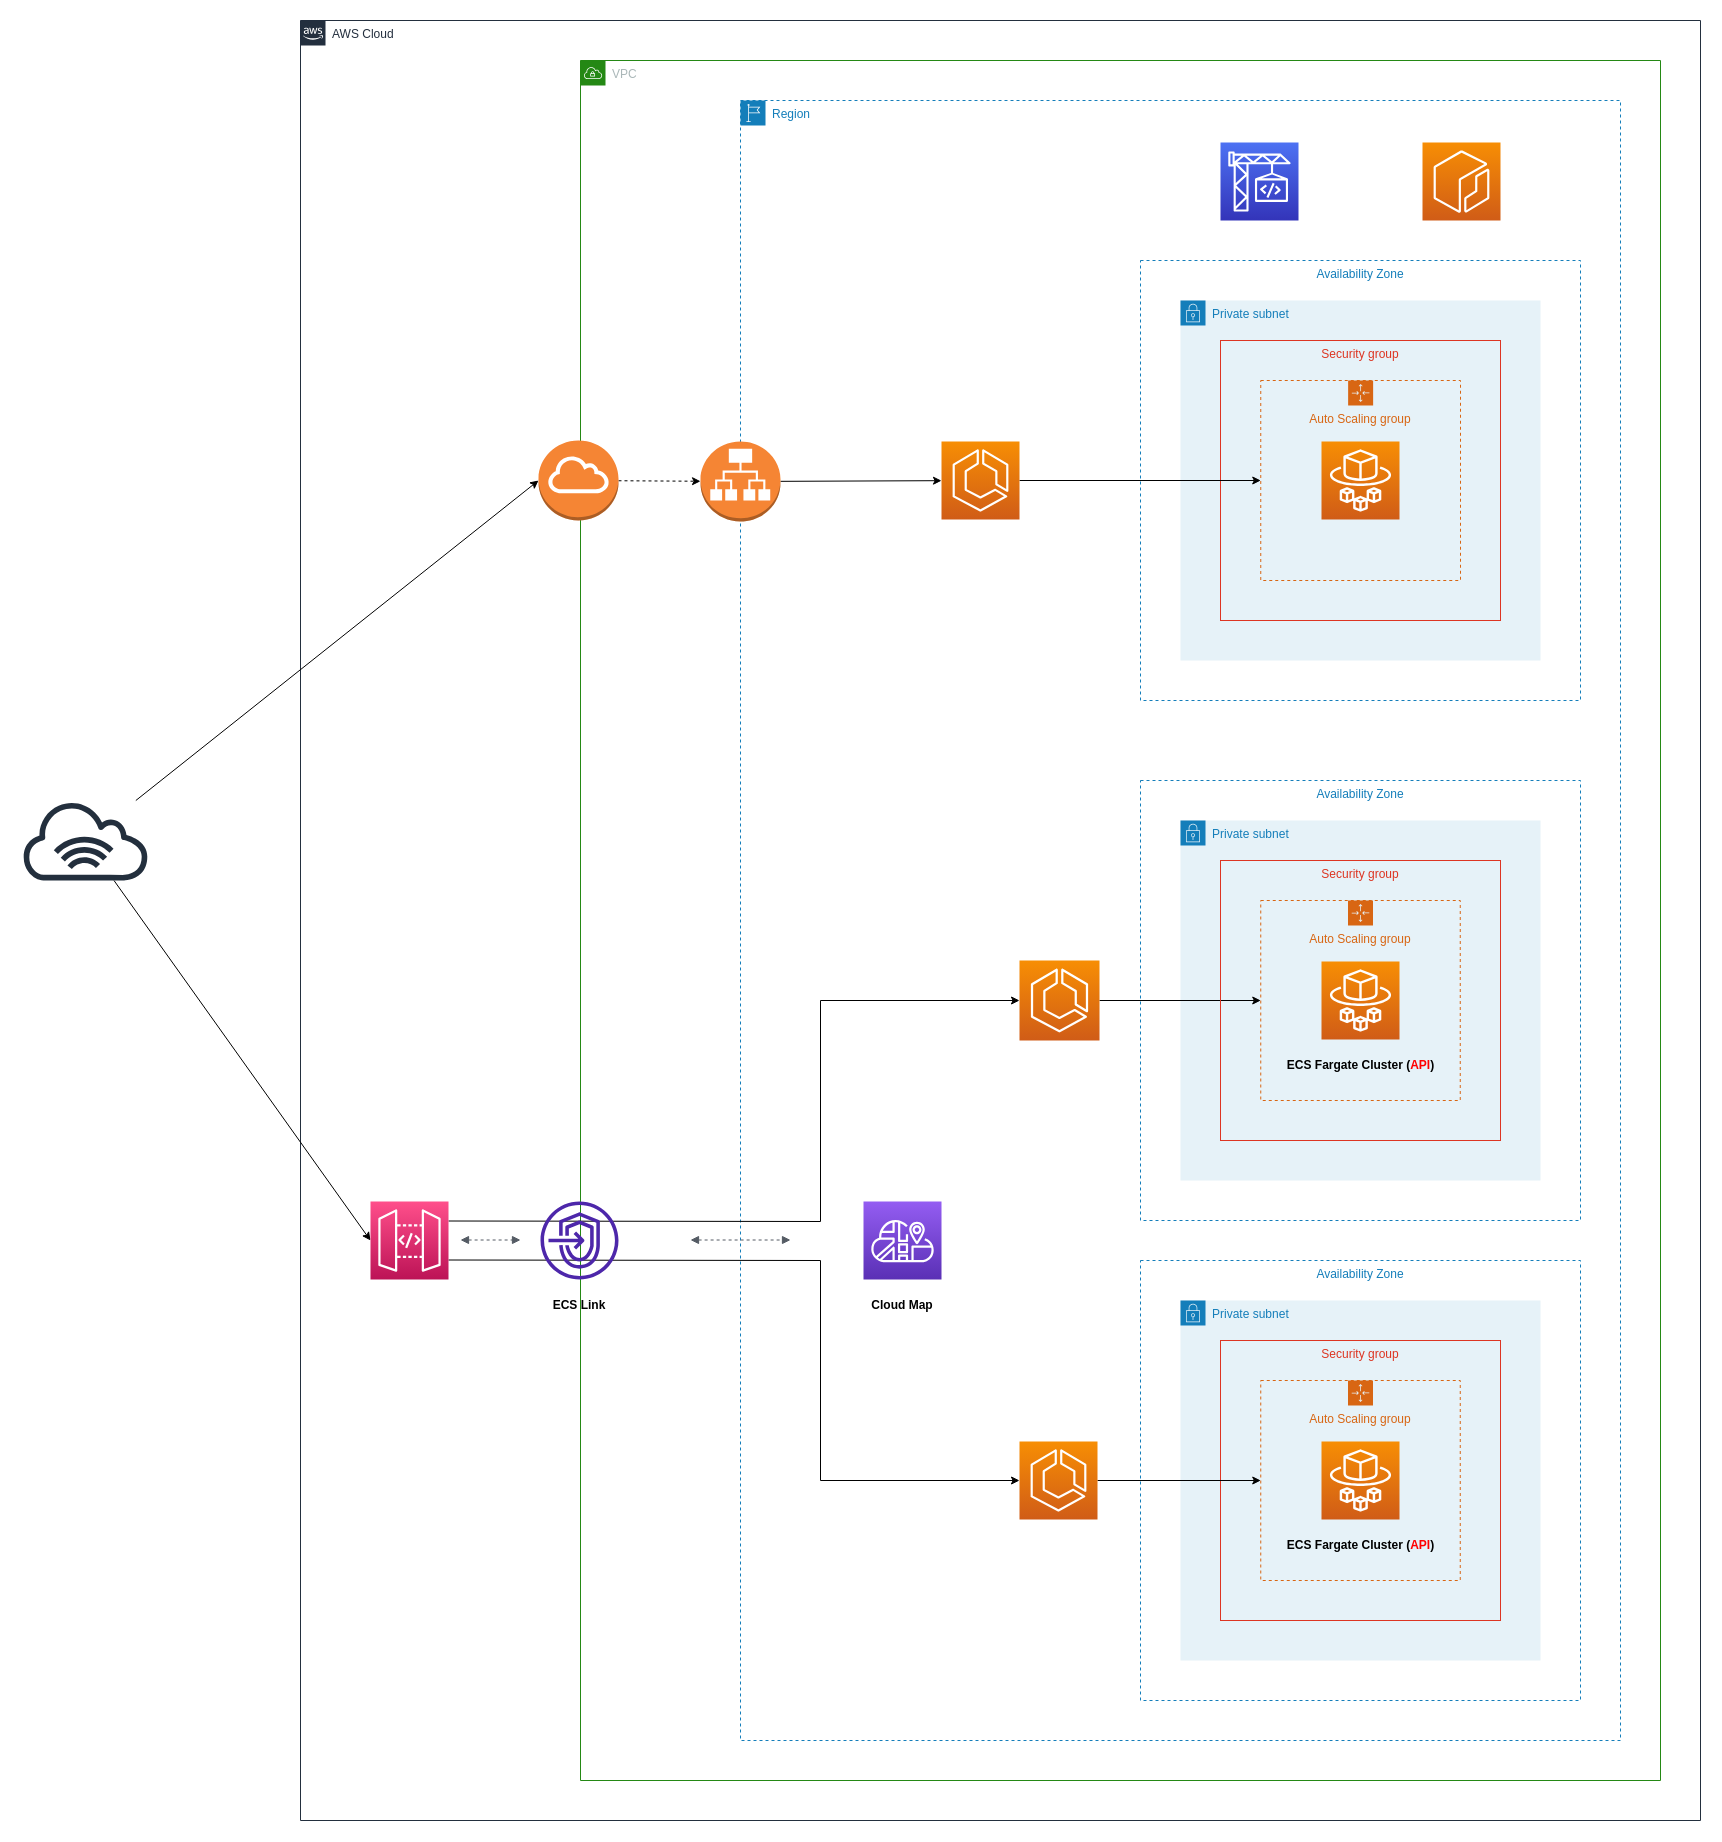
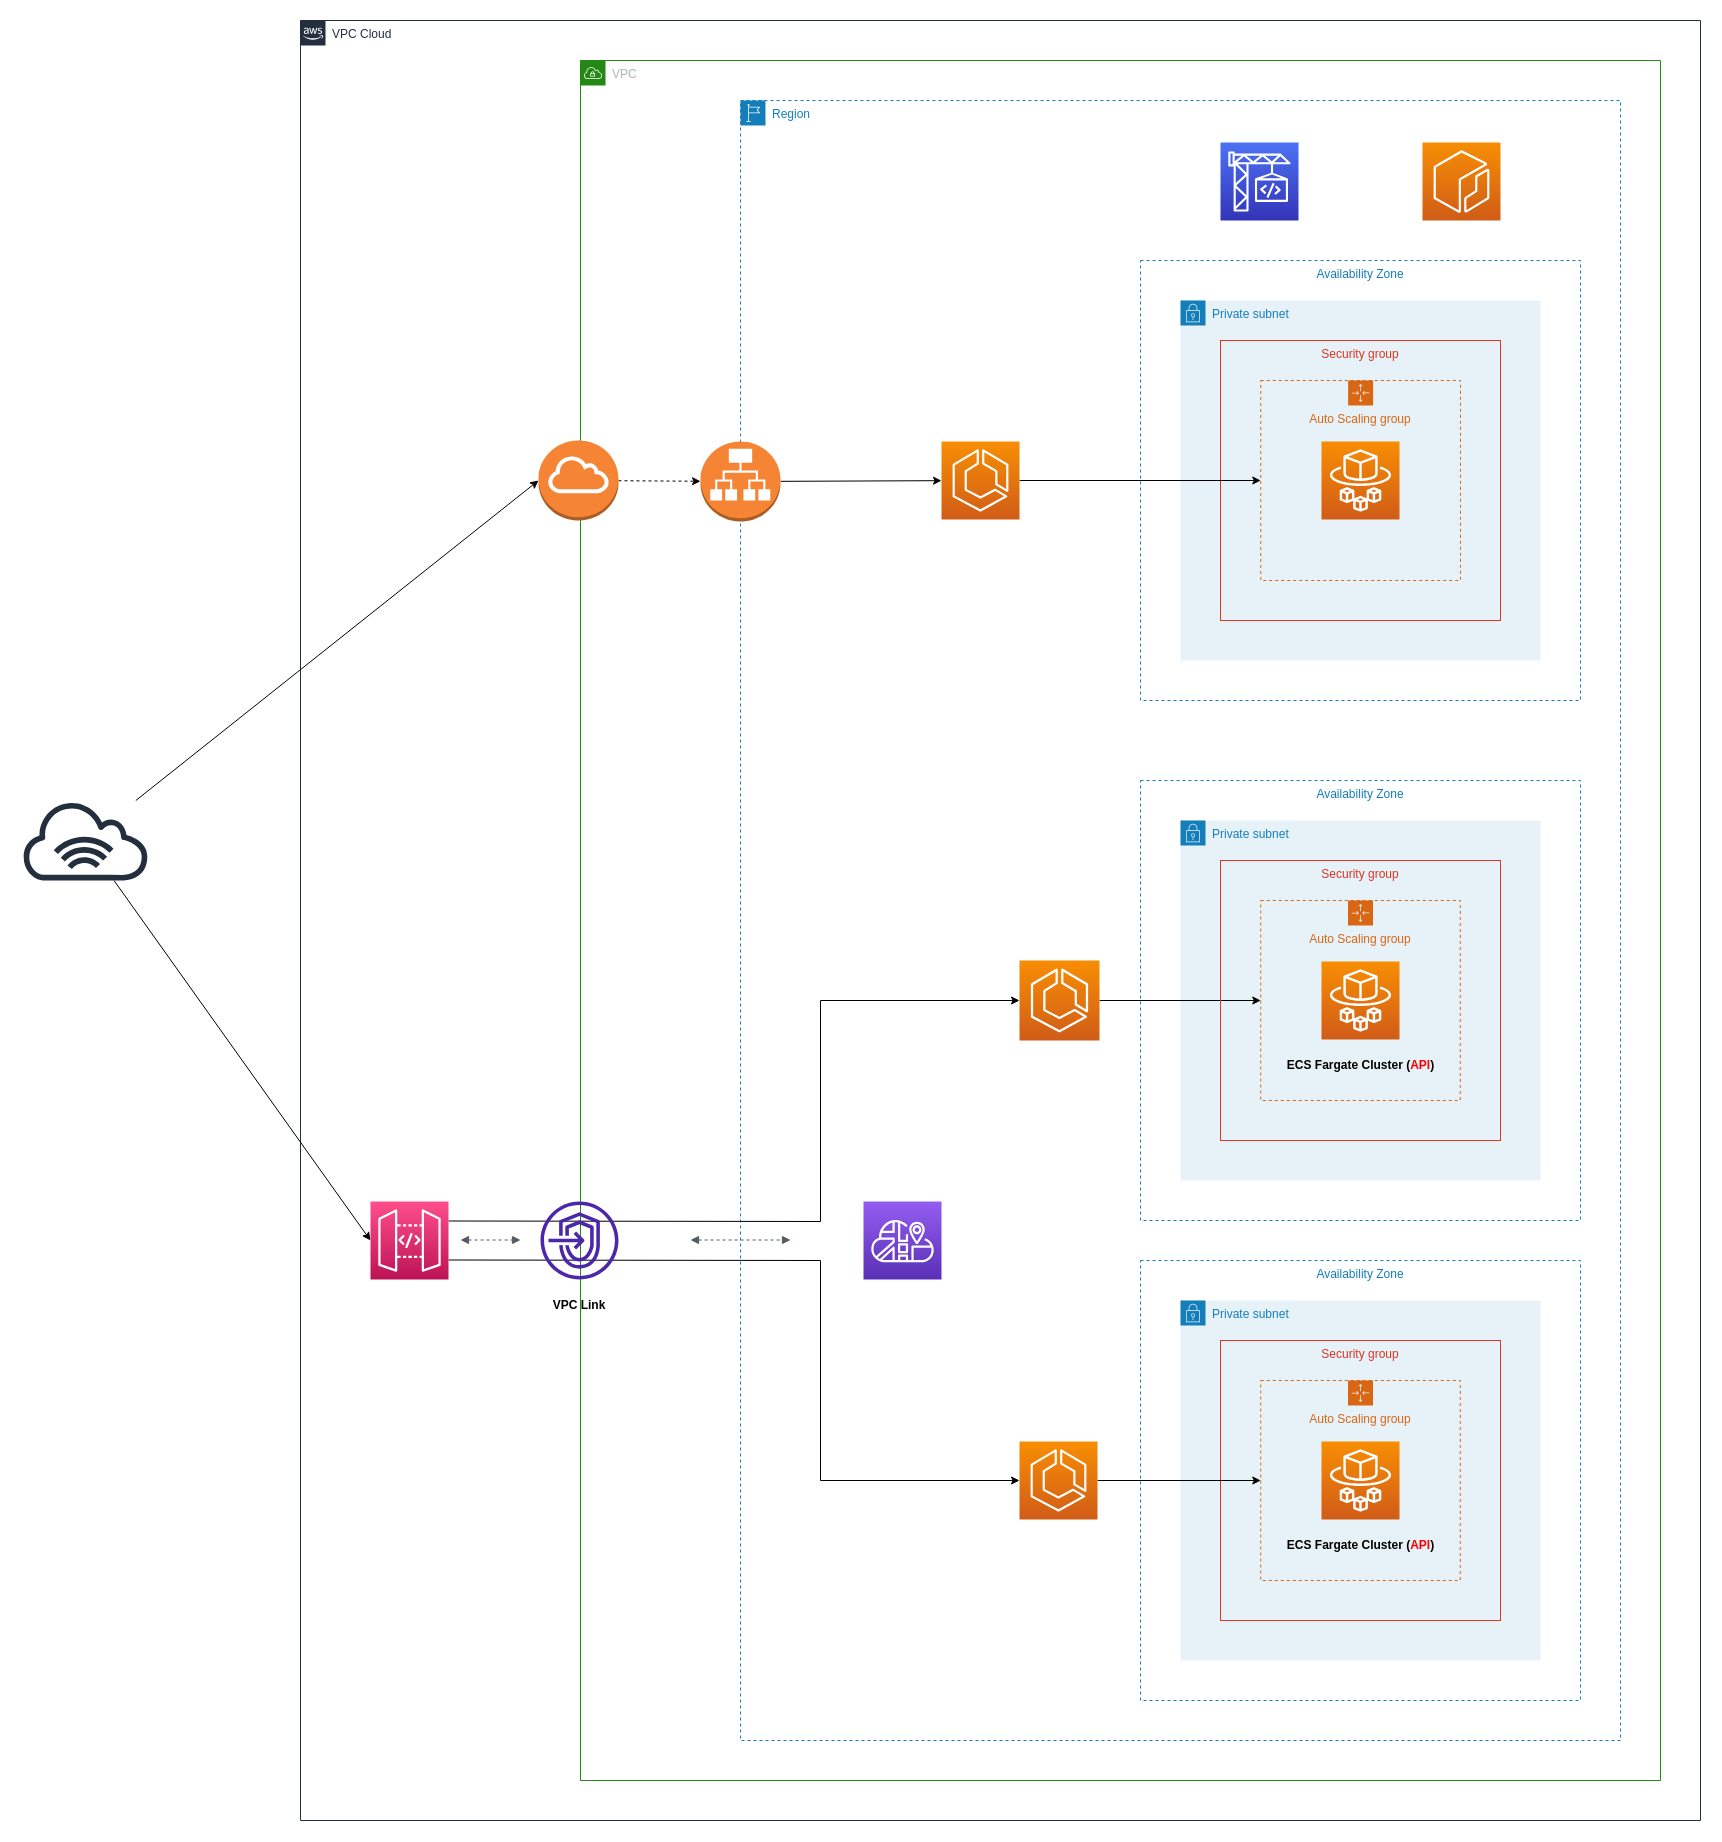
node "AWS Cloud": label "AWS Cloud" -> "VPC Cloud"
node "ECS Link": label "ECS Link" -> "VPC Link"
node "Cloud Map": removed
